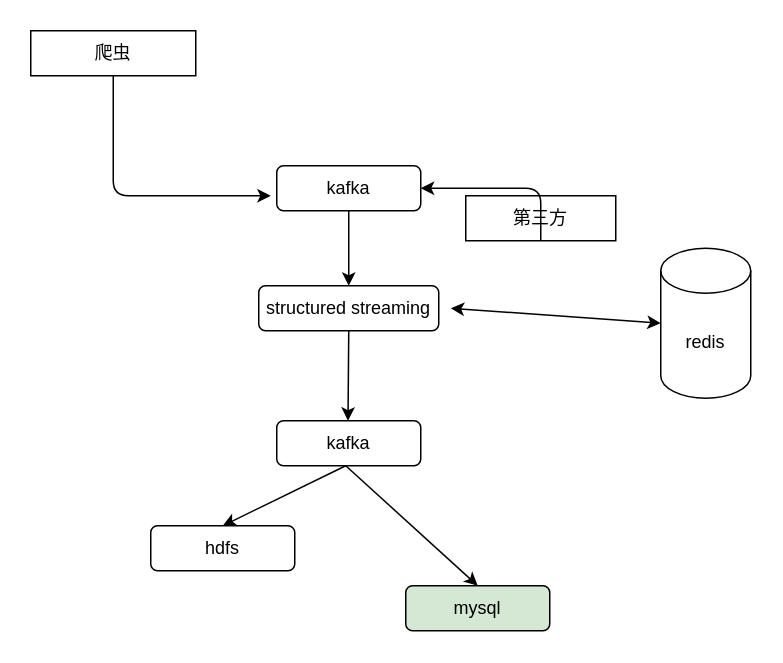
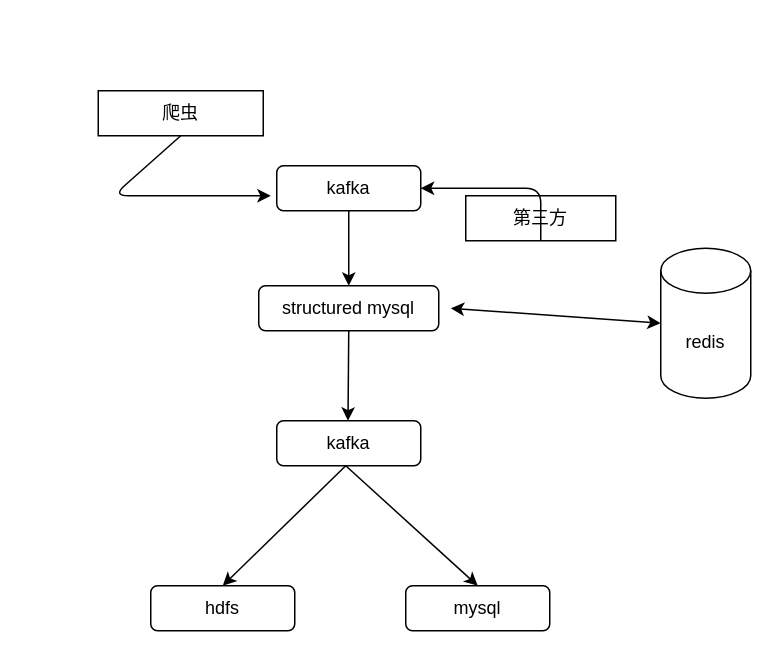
node "爬虫": moved (113, 53) -> (181, 113)
node "structured streaming": label "structured streaming" -> "structured mysql"
node "hdfs": moved (223, 548) -> (223, 608)
node "mysql": fillcolor #d5e8d4 -> #ffffff
